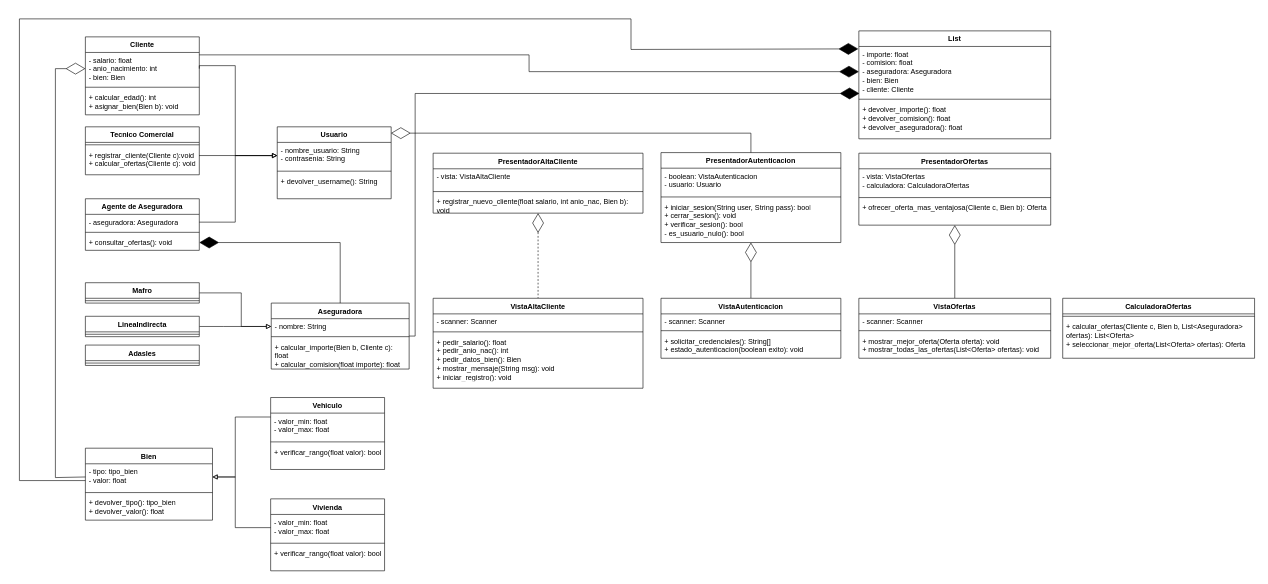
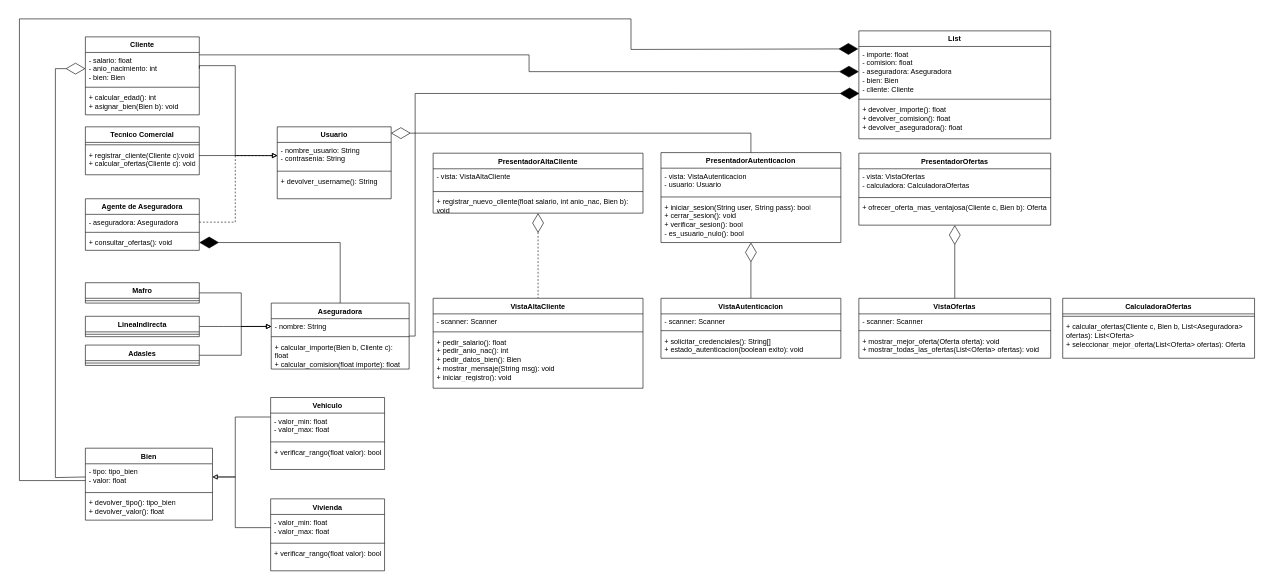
node "- boolean: VistaAutenticacion - usuario: Usuario": label "- boolean: VistaAutenticacion - usuario: Usuario" -> "- vista: VistaAutenticacion - usuario: Usuario"
edge "- aseguradora: Aseguradora" -> "- nombre_usuario: String - contrasenia: String": style solid -> dashed
edge "Adasles" -> "- nombre: String": added
